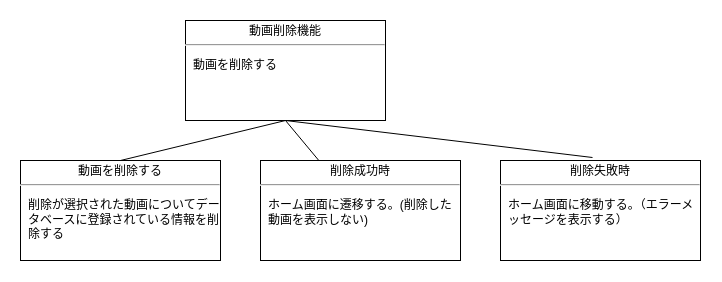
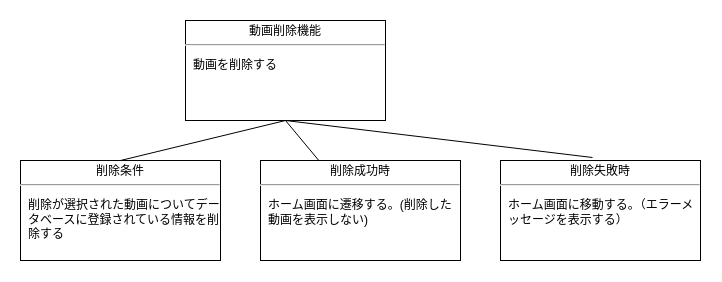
node "動画を削除する 削除が選択された動画についてデータベースに登録されている情報を削除する": label "動画を削除する 削除が選択された動画についてデータベースに登録されている情報を削除する" -> "削除条件 削除が選択された動画についてデータベースに登録されている情報を削除する"
